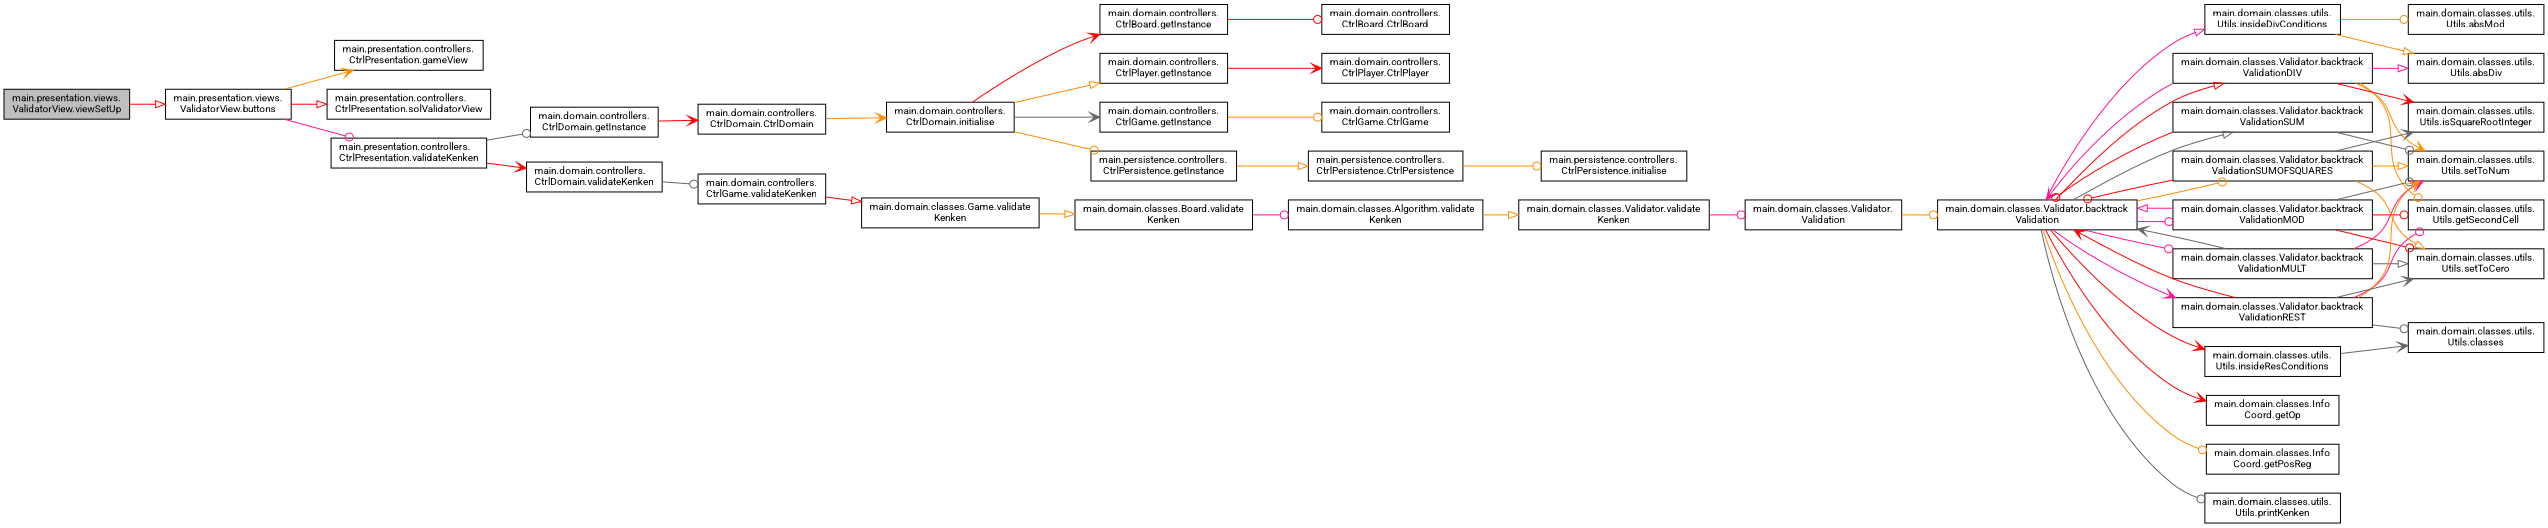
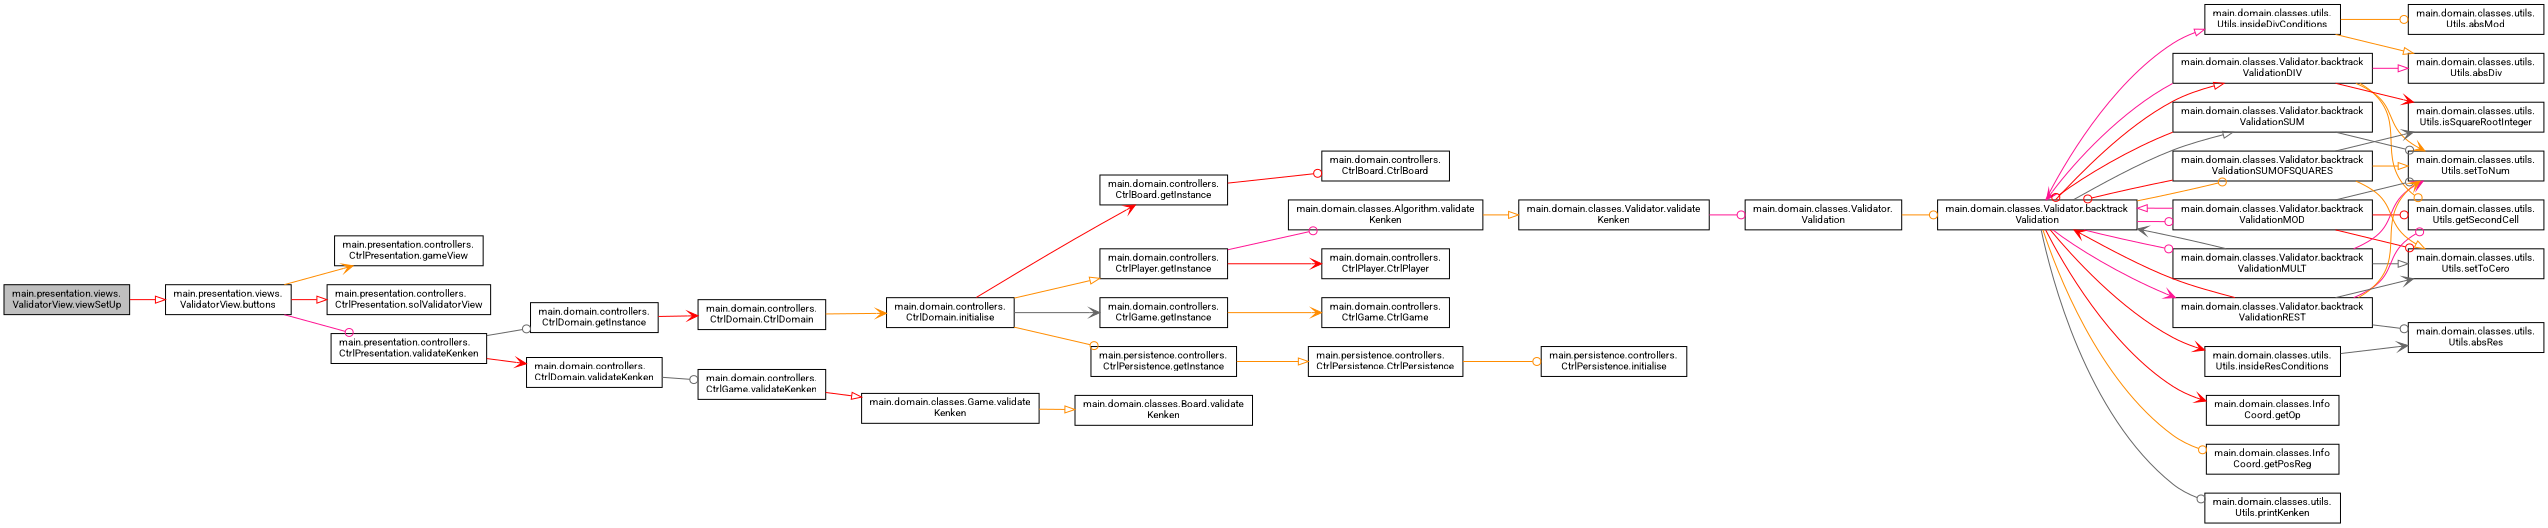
edge "main.domain.controllers. CtrlGame.getInstance" -> "main.domain.controllers. CtrlGame.CtrlGame": arrowhead odot -> vee
edge "main.domain.classes.Board.validate Kenken" -> "main.domain.classes.Algorithm.validate Kenken": now "main.domain.controllers. CtrlPlayer.getInstance" -> "main.domain.classes.Algorithm.validate Kenken"
node "main.domain.classes.utils. Utils.classes": label "main.domain.classes.utils. Utils.classes" -> "main.domain.classes.utils. Utils.absRes"
